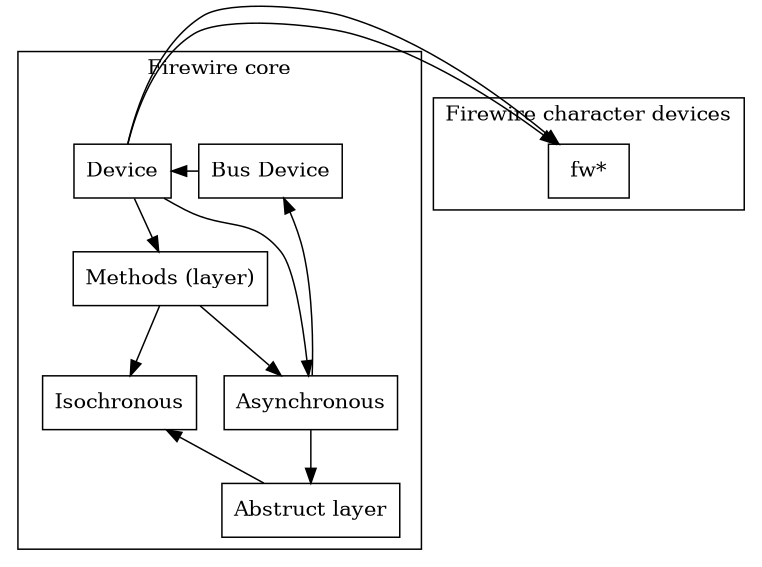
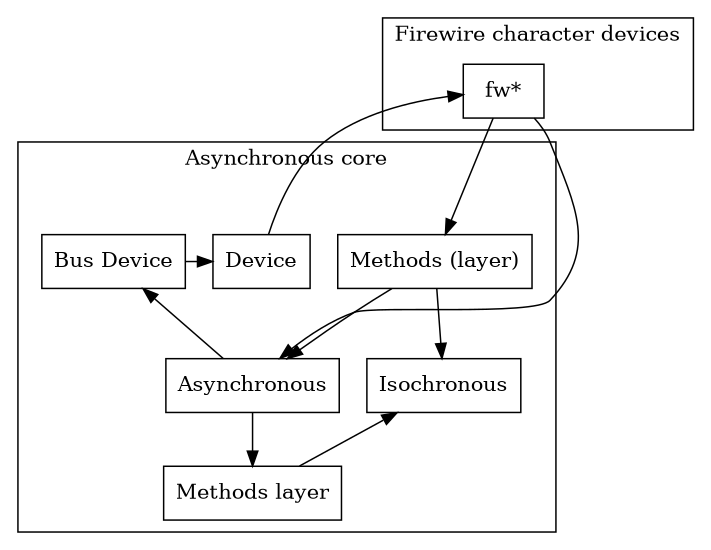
cluster "Firewire core": label "Firewire core" -> "Asynchronous core"
edge "Device" -> "Methods (layer)": now "fw*" -> "Methods (layer)"
edge "Device" -> "Asynchronous": now "fw*" -> "Asynchronous"
node "Abstruct layer": label "Abstruct layer" -> "Methods layer"
